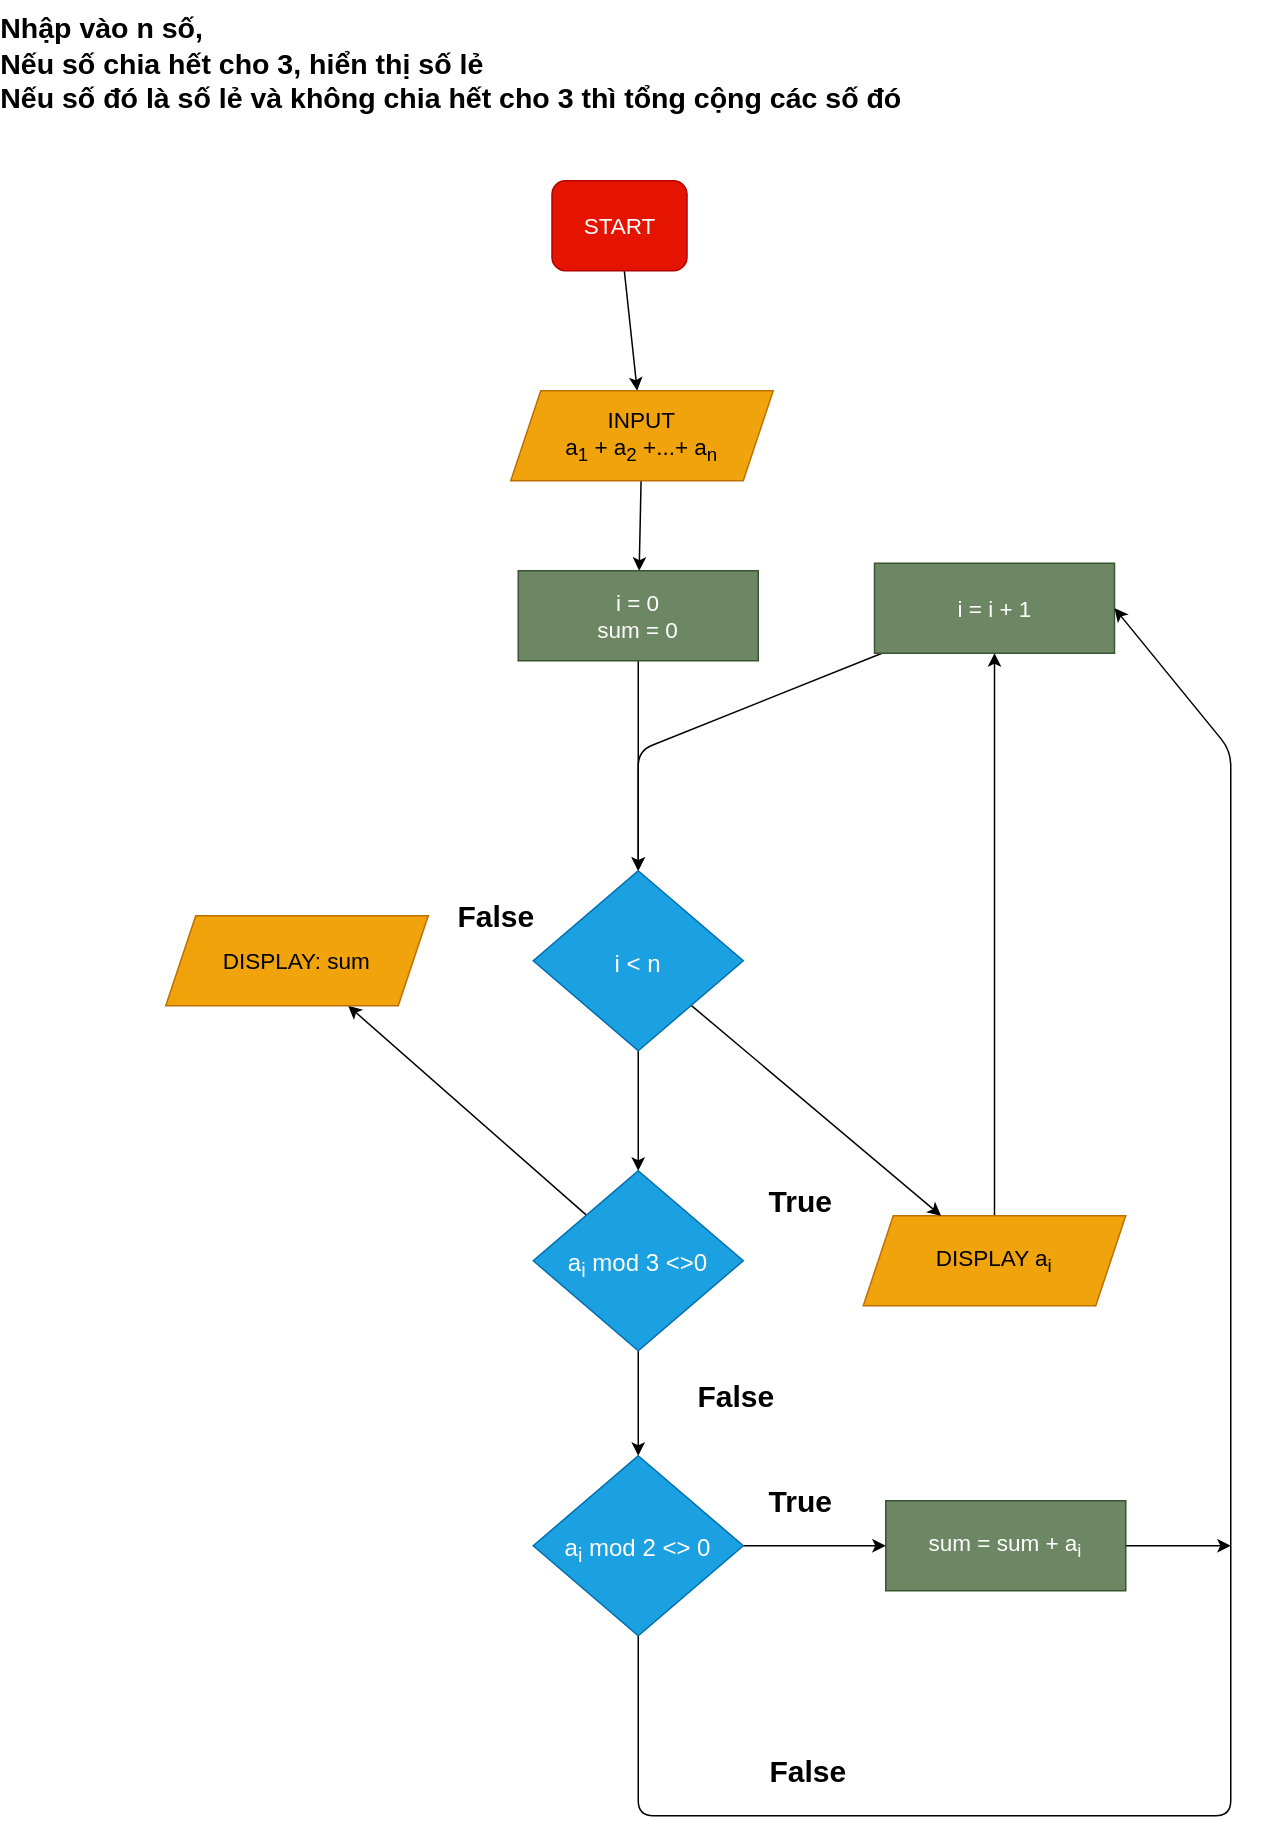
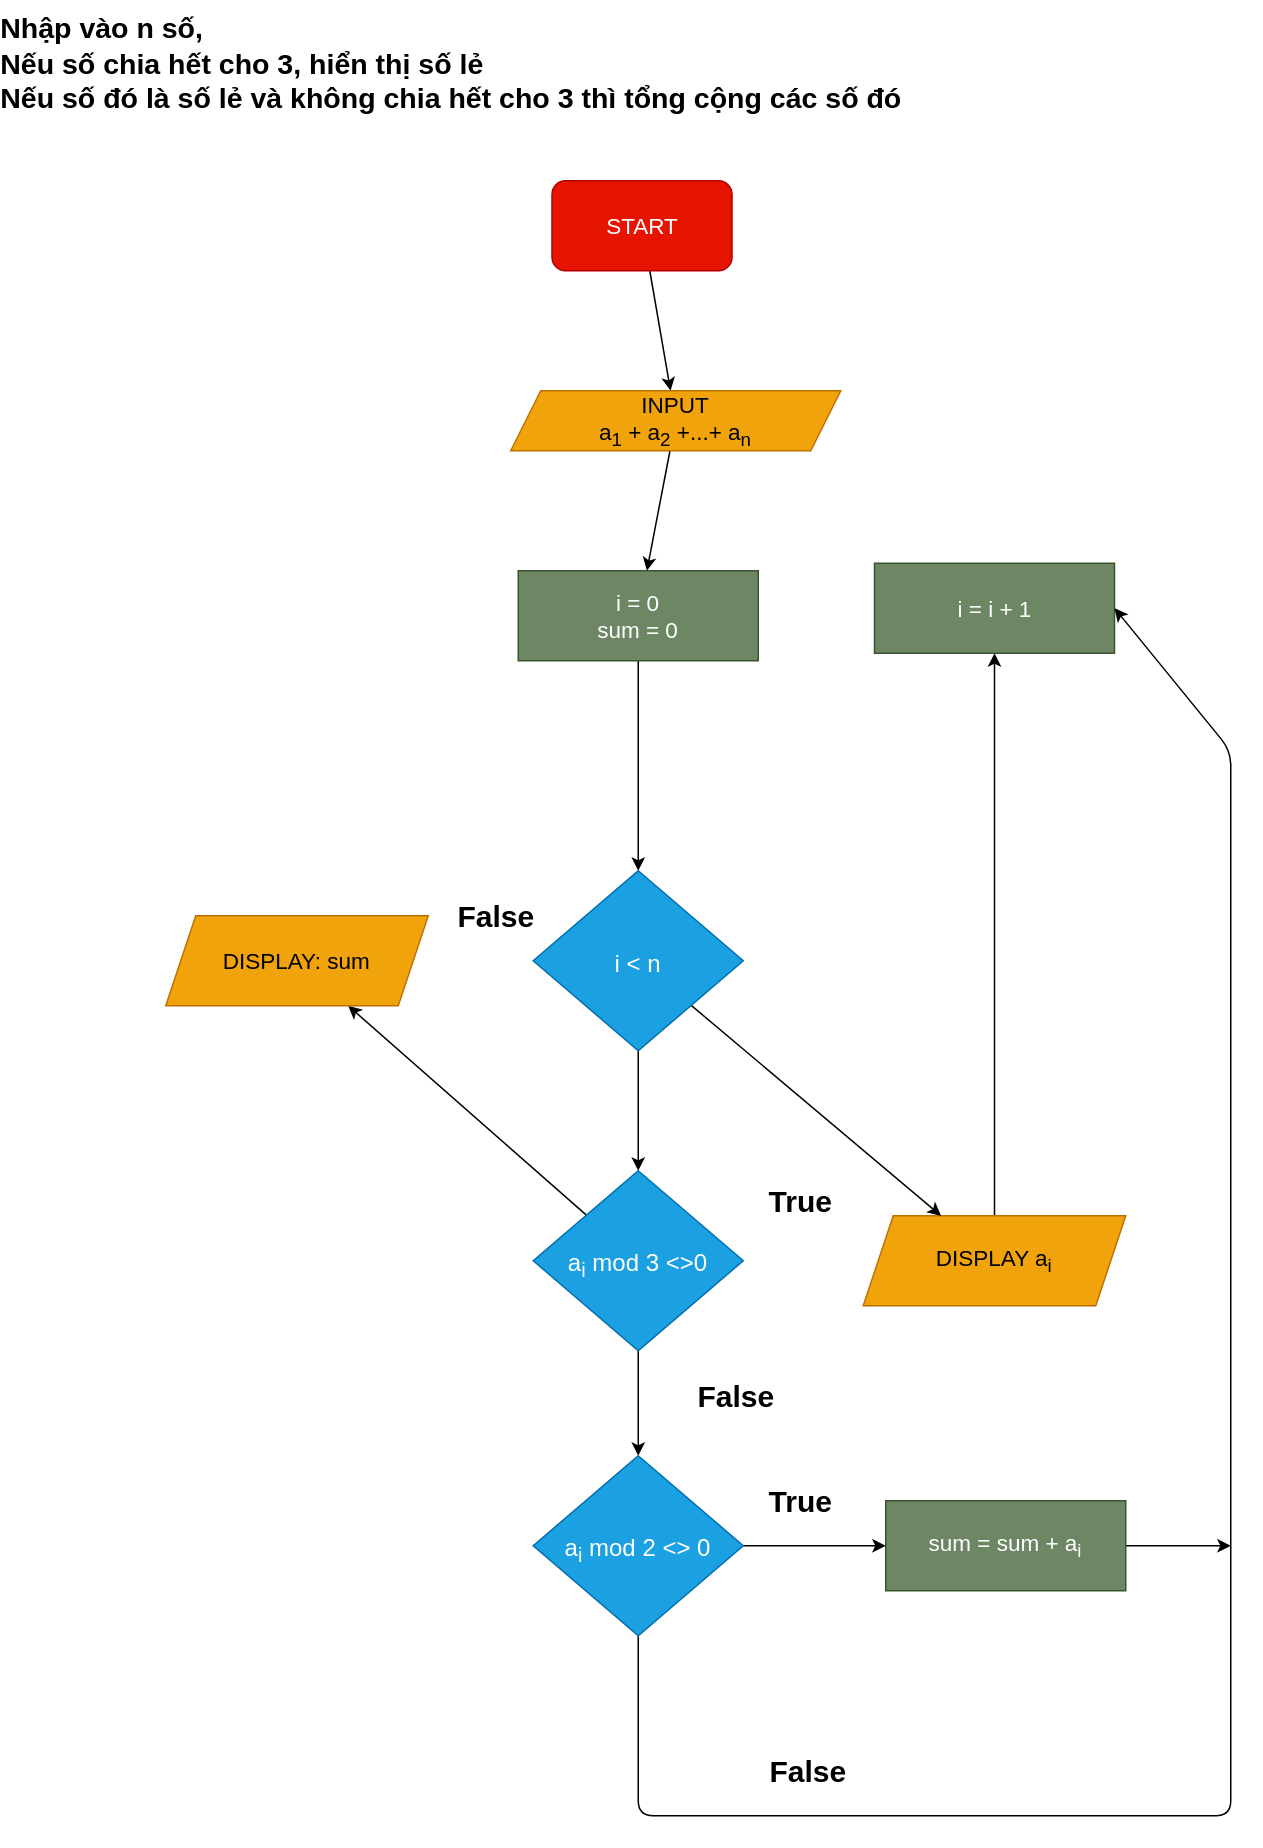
node "START": size 135x90 -> 180x90
node "INPUTa1 + a2 +...+ an": size 263x90 -> 330x60
edge "i = i + 1" -> "i < n": removed
